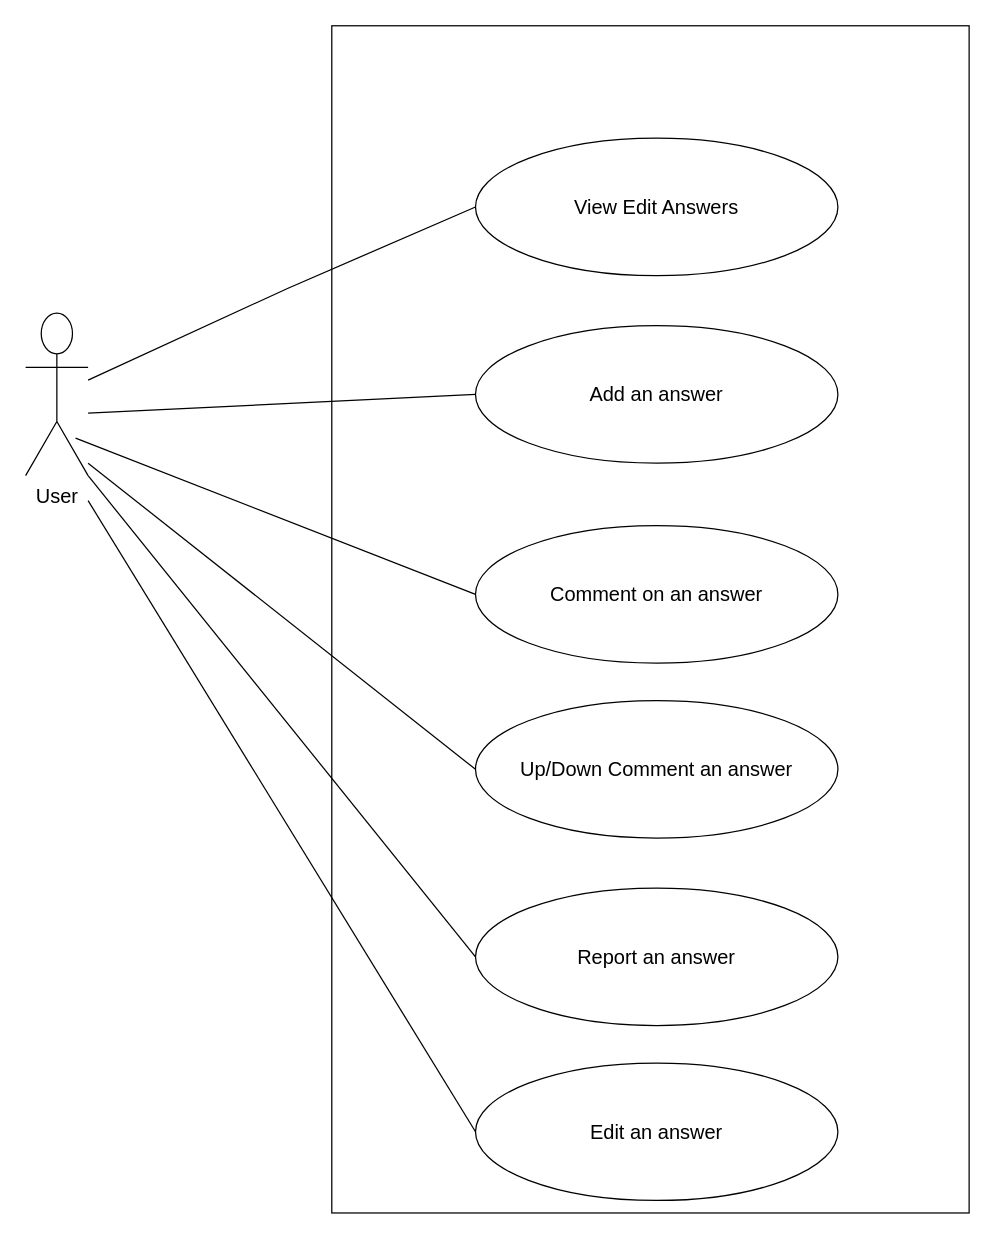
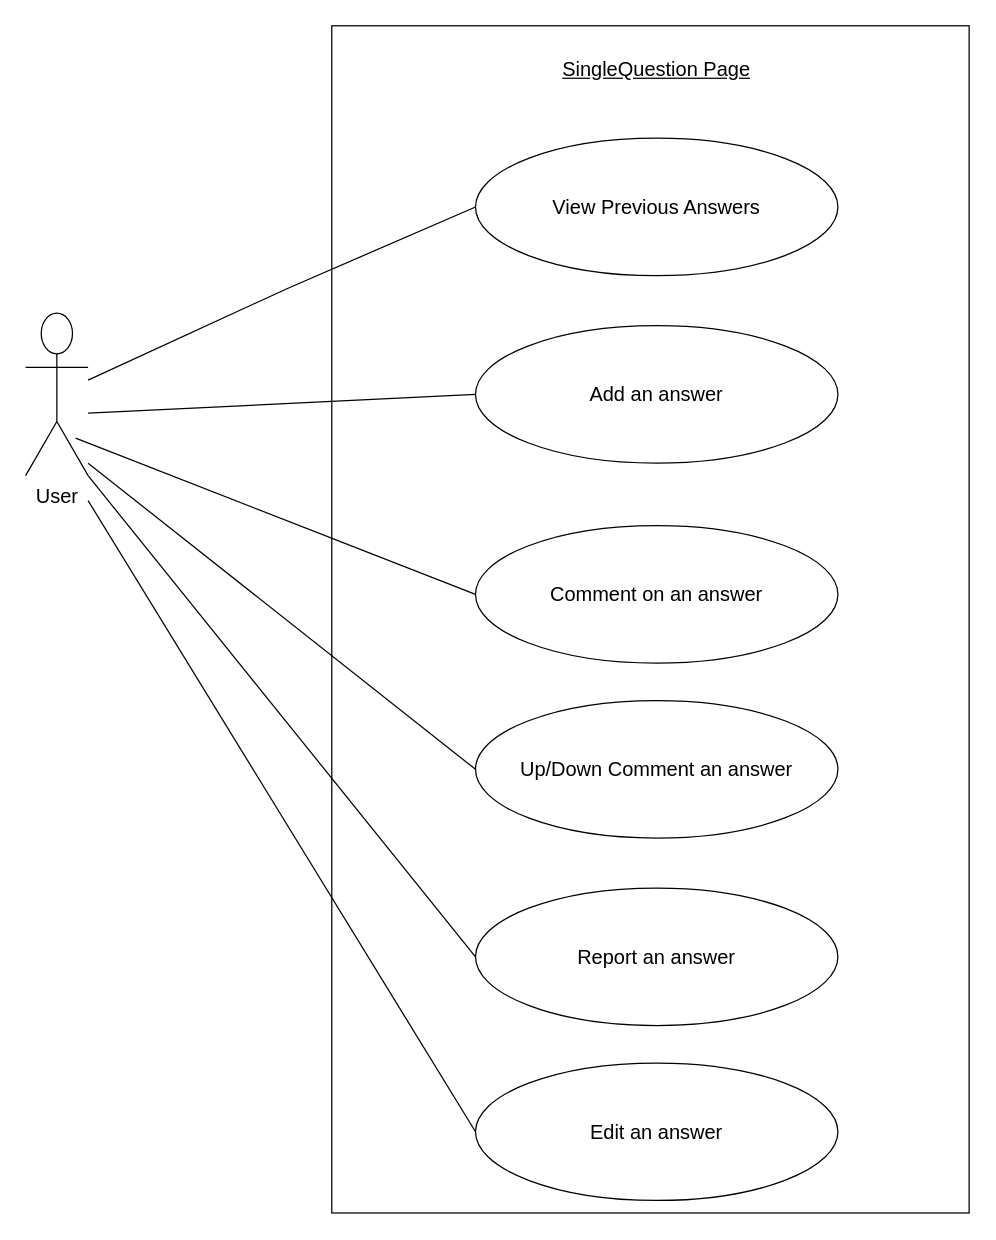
node "SingleQuestion Page": added
node "View Edit Answers": label "View Edit Answers" -> "View Previous Answers"
